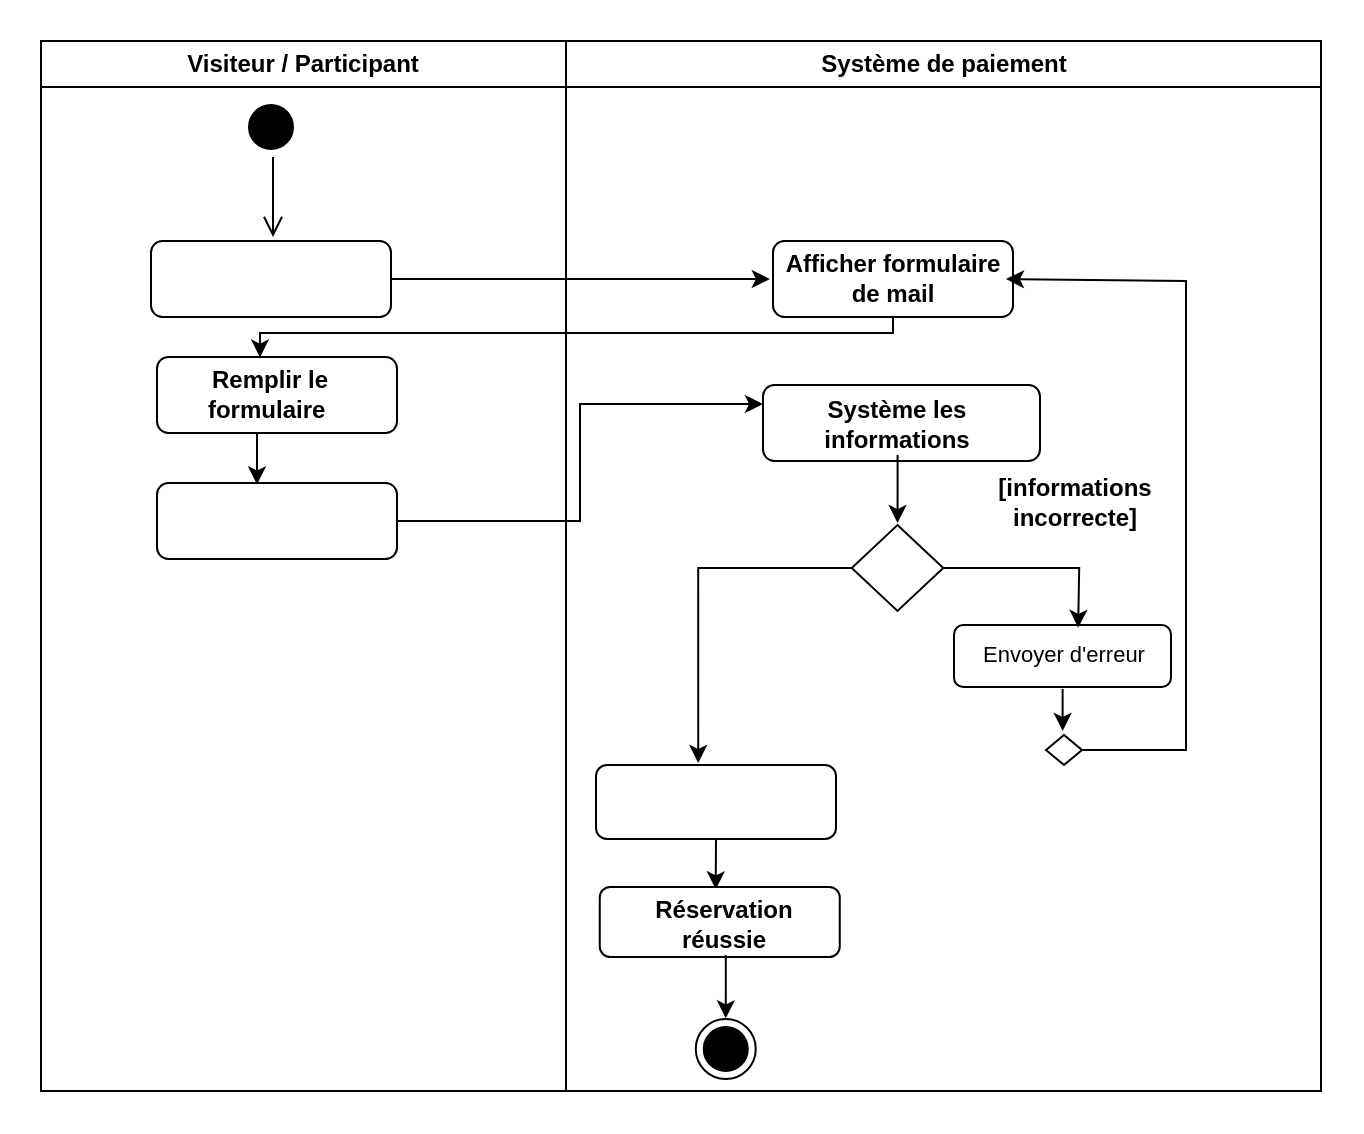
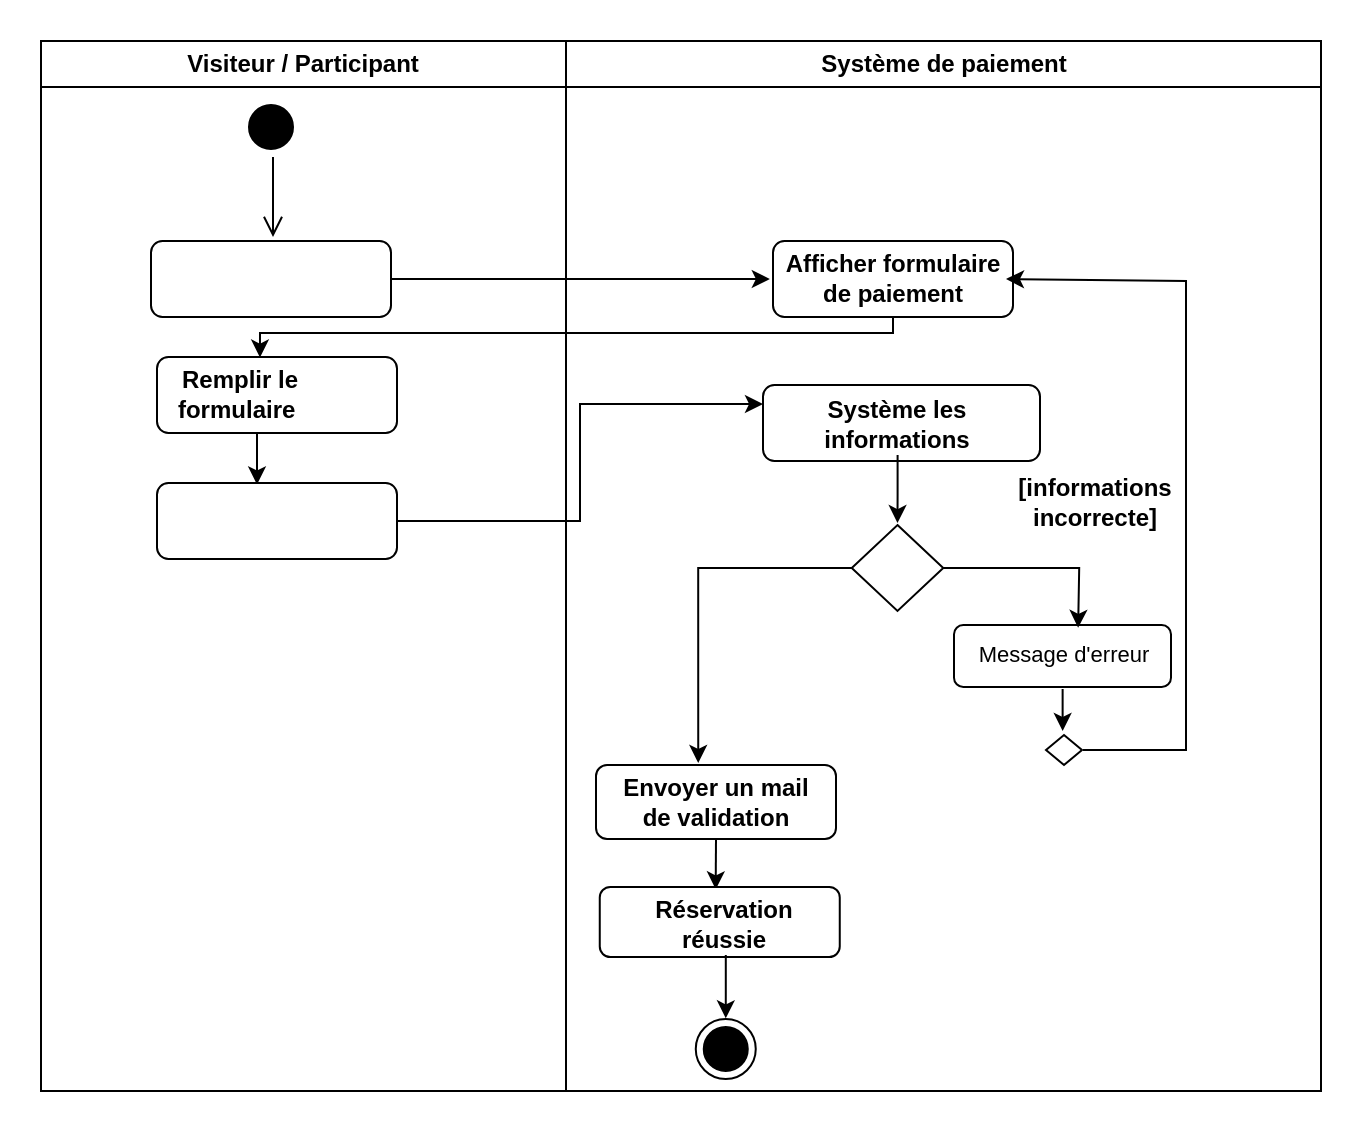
node "Afficher formulaire de mail": label "Afficher formulaire de mail" -> "Afficher formulaire de paiement"
node "Remplir le formulaire": moved (271, 395) -> (241, 395)
node "[informations incorrecte]": moved (1077, 503) -> (1097, 503)
node "Envoyer d'erreur": label "Envoyer d'erreur" -> "Message d'erreur"
node "Envoyer un mail de validation": added
